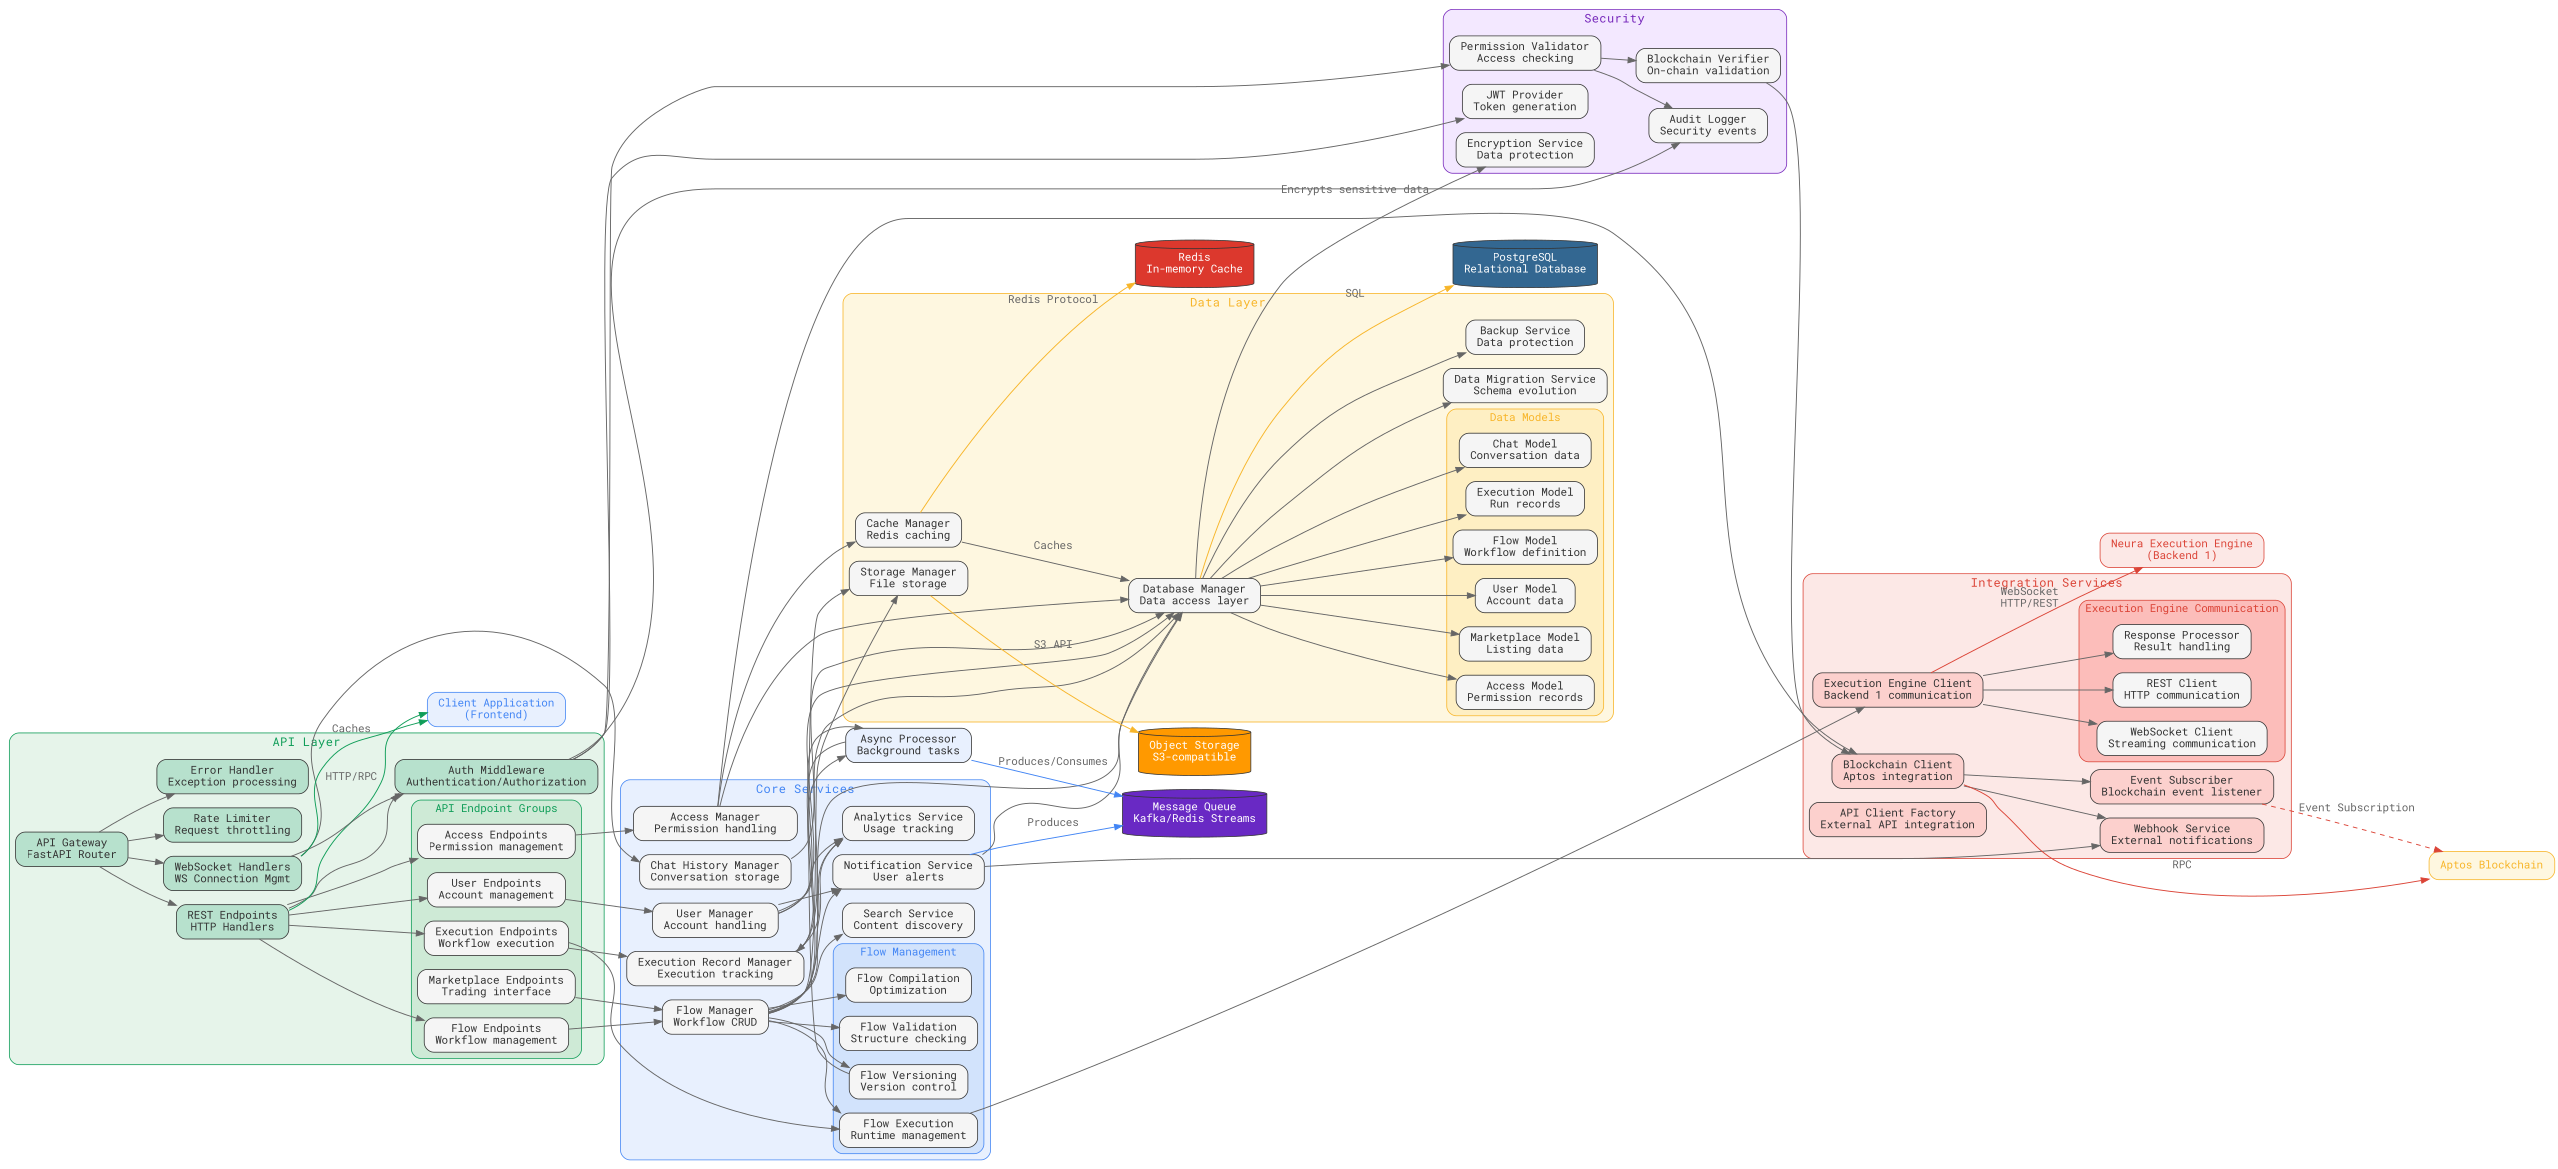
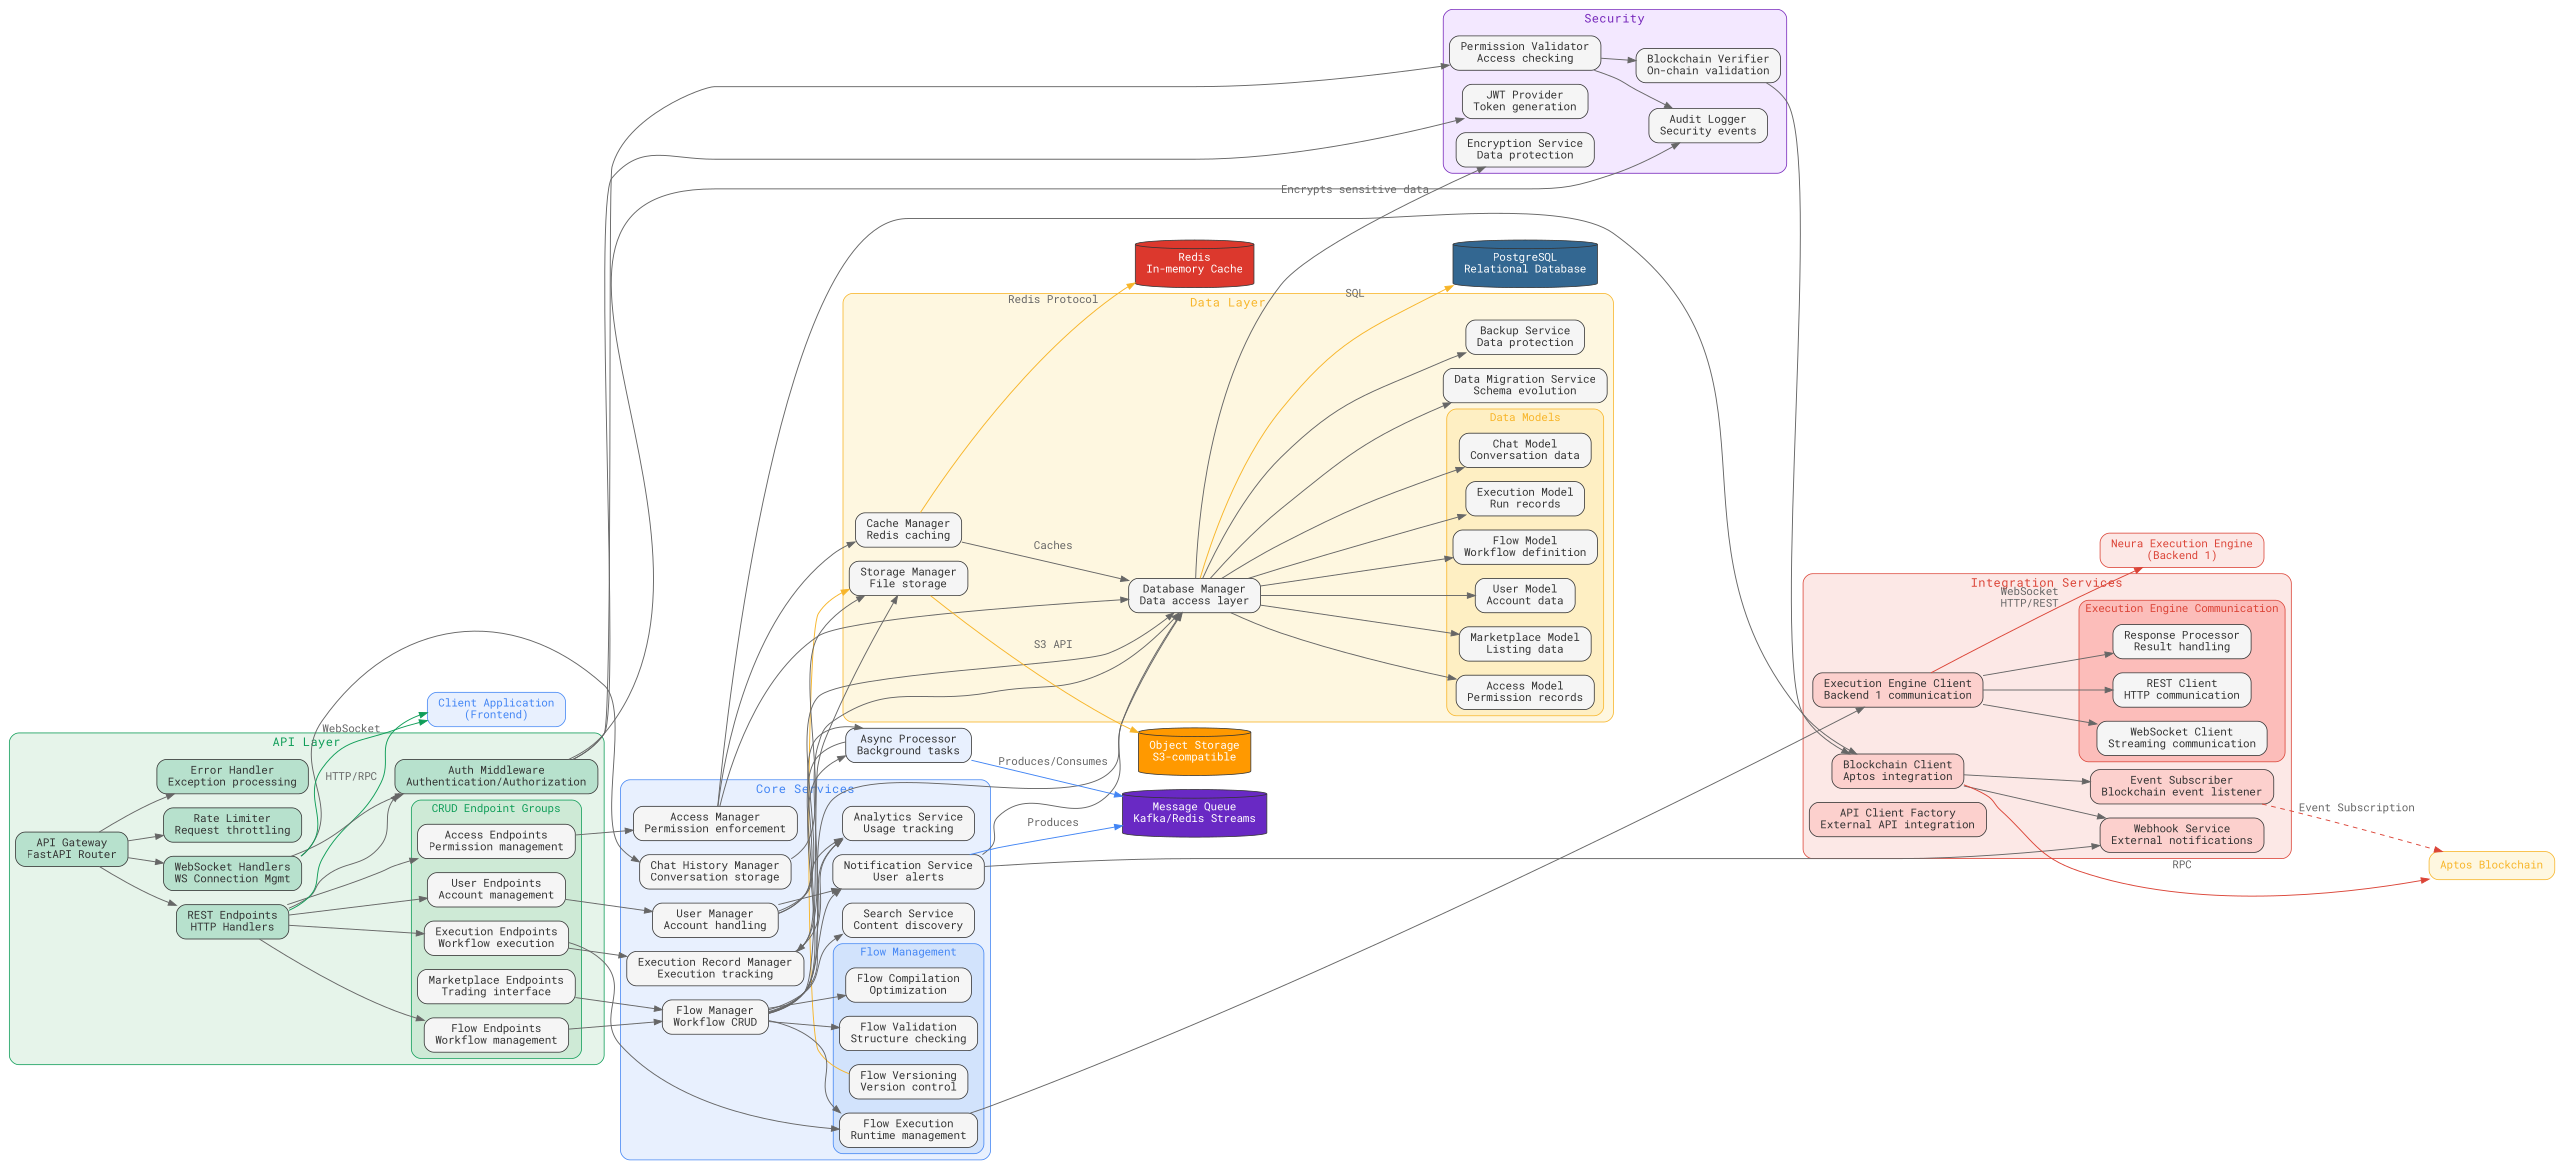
edge "Chat History Manager Conversation storage" -> "Database Manager Data access layer": now "Chat History Manager Conversation storage" -> "Storage Manager File storage"
edge "WebSocket Handlers WS Connection Mgmt" -> "Client Application (Frontend)": label "Caches" -> "WebSocket"
cluster "API Endpoint Groups": label "API Endpoint Groups" -> "CRUD Endpoint Groups"
node "Access Manager Permission handling": label "Access Manager Permission handling" -> "Access Manager Permission enforcement"
edge "Flow Versioning Version control" -> "Storage Manager File storage": color #666666 -> #f7b529
edge "Flow Manager Workflow CRUD" -> "Flow Versioning Version control": removed
